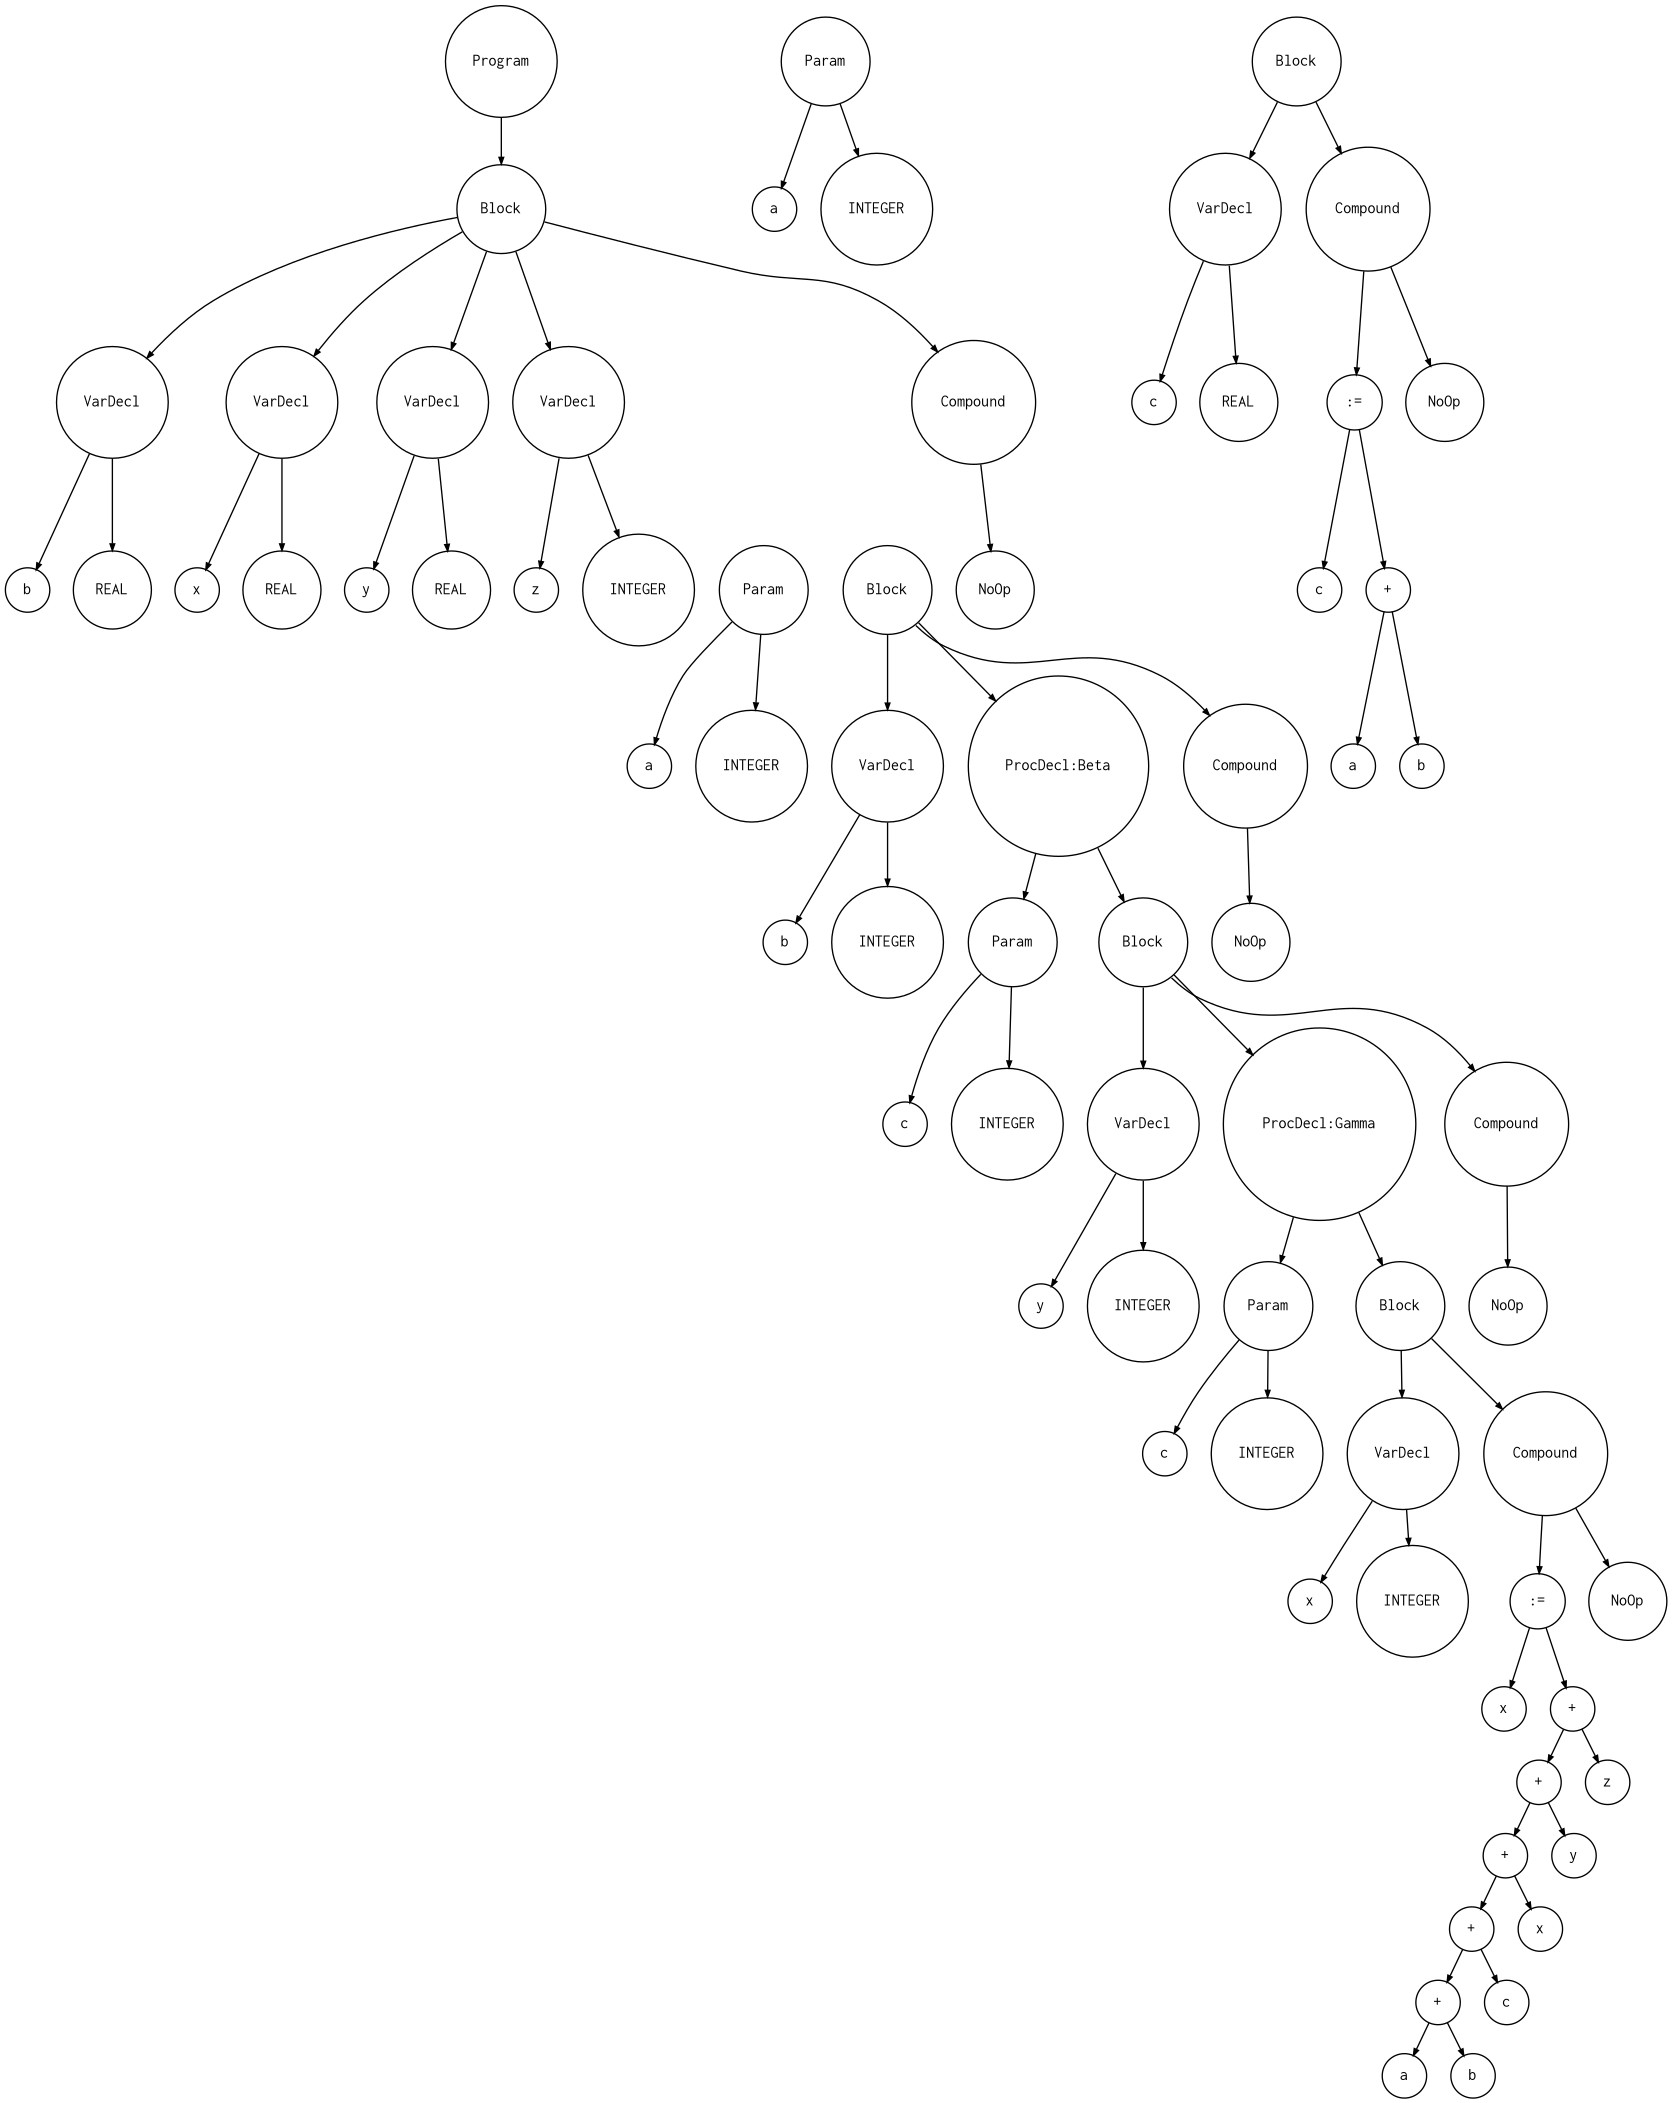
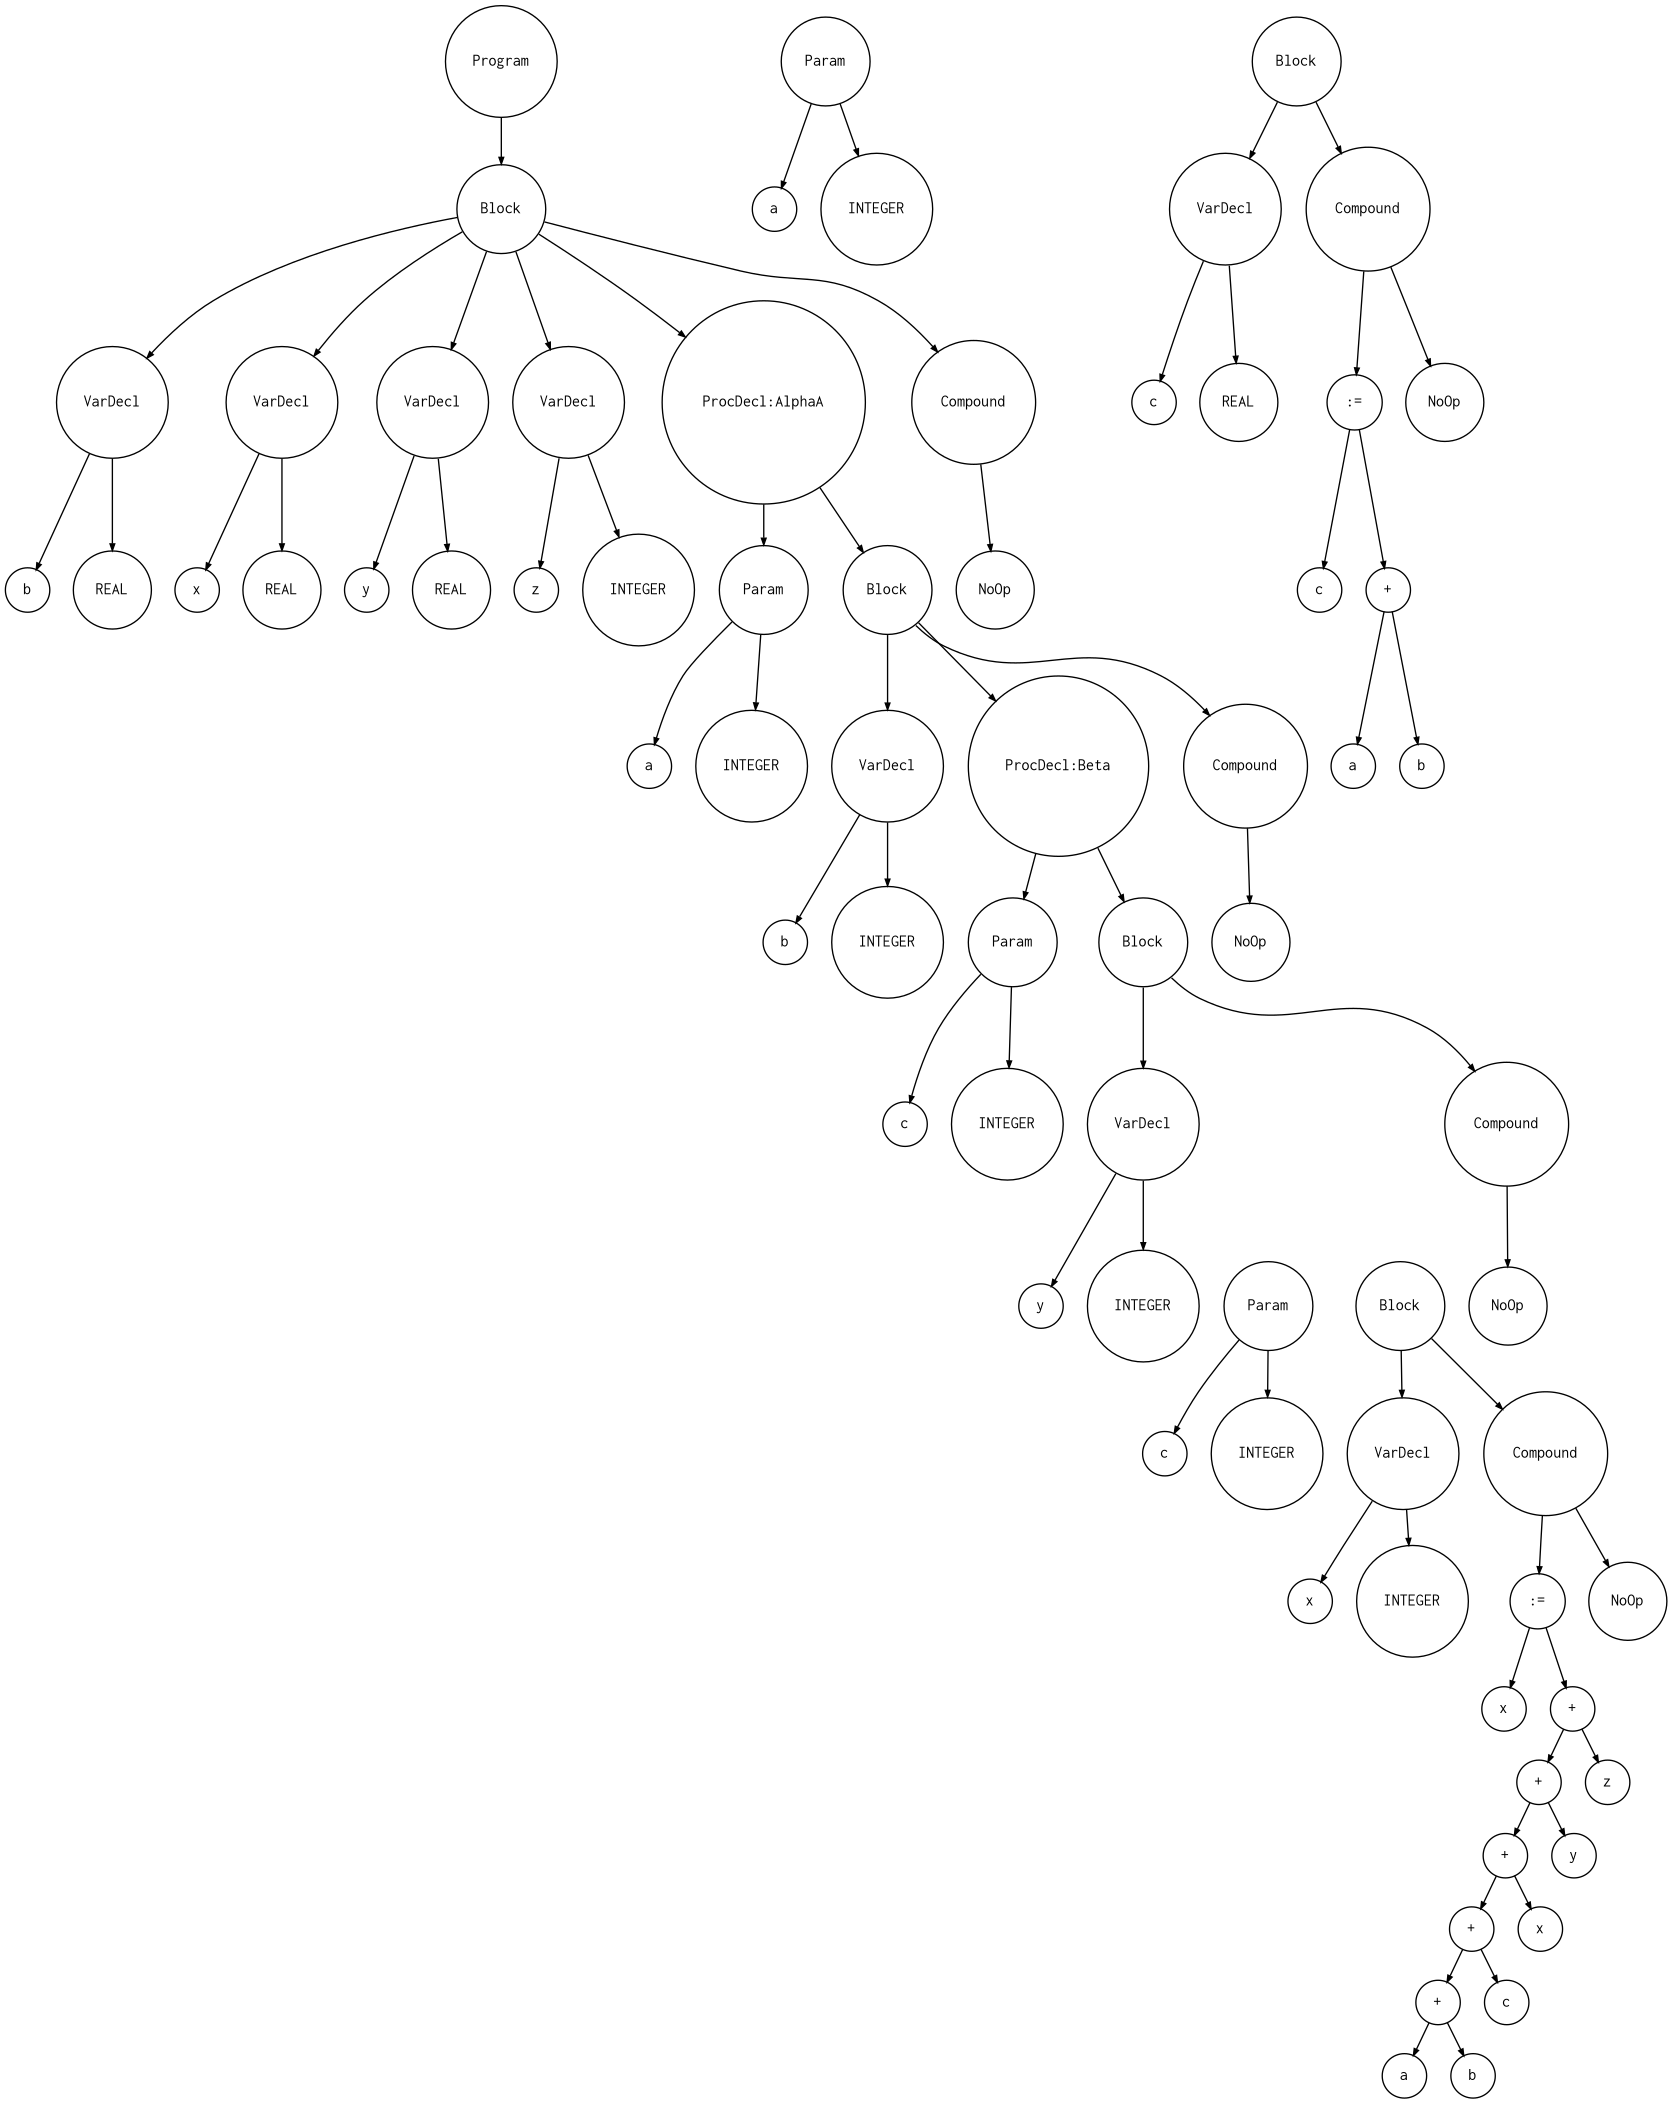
node "ProcDecl:AlphaA": added
node "ProcDecl:Gamma": removed
